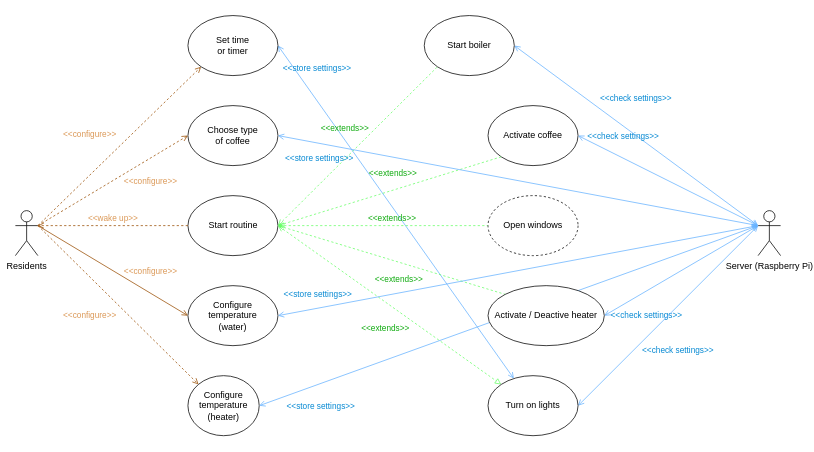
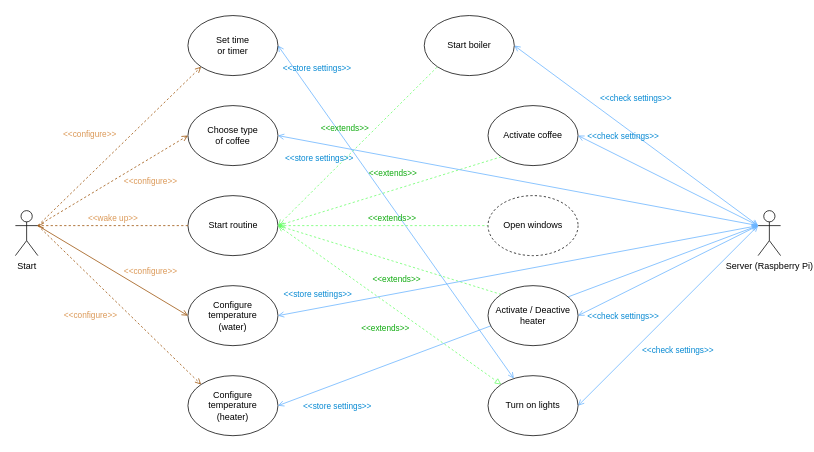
node "Residents": label "Residents" -> "Start"
node "Activate / Deactive heater": size 116x60 -> 90x60
node "Configure temperature (heater)": size 71x60 -> 90x60
